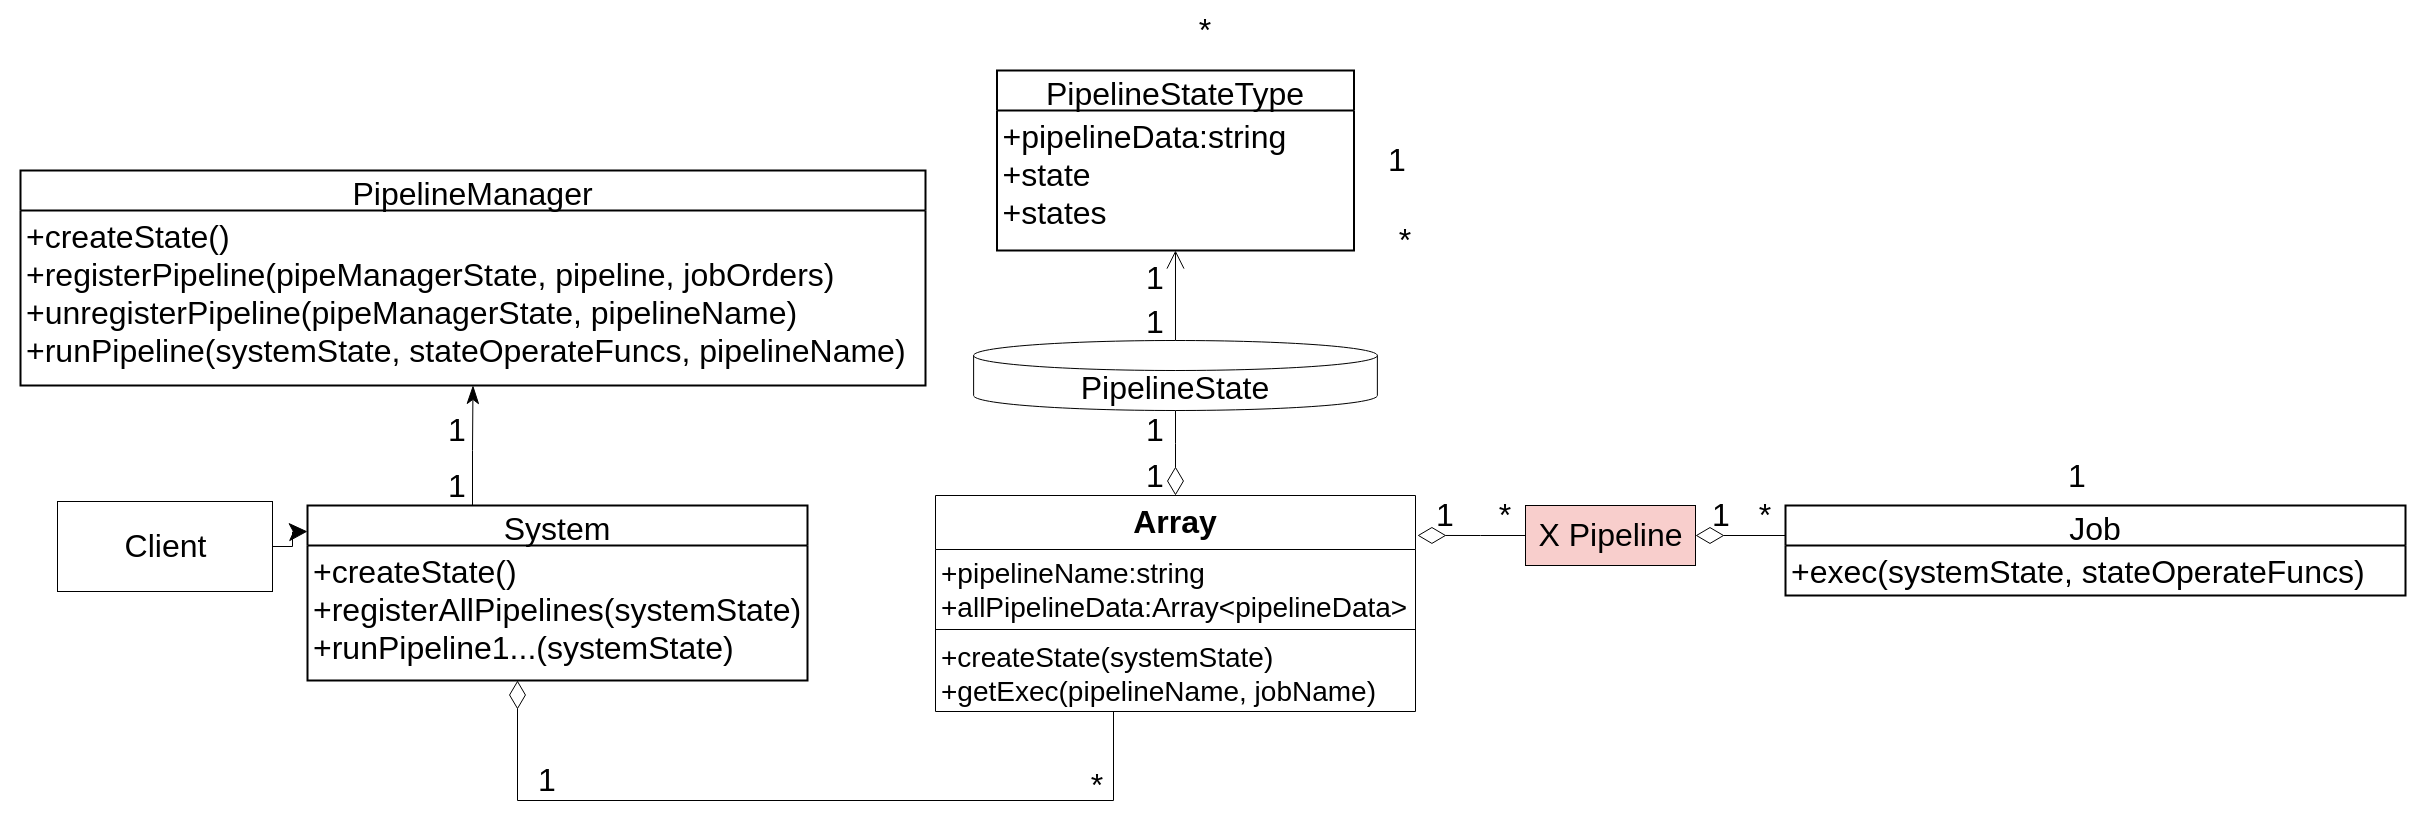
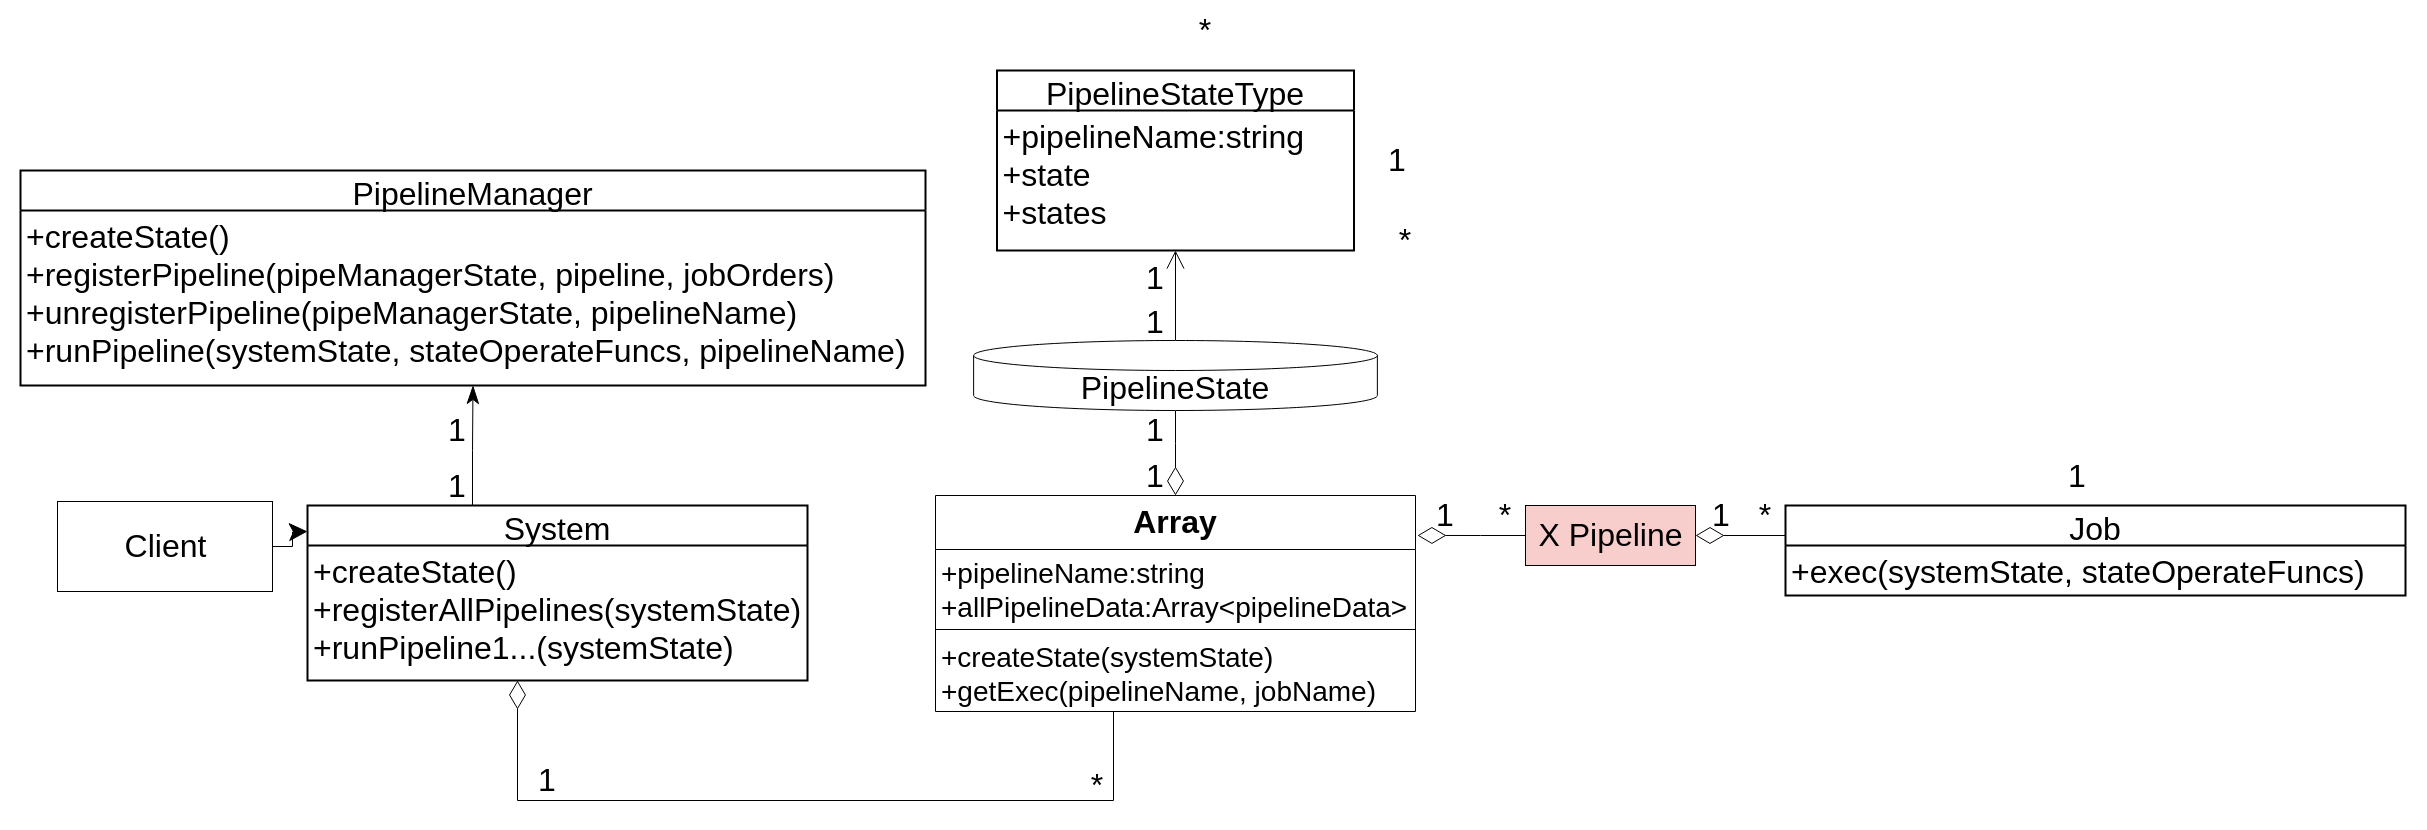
node "+pipelineData:string +state +states": label "+pipelineData:string +state +states" -> "+pipelineName:string +state +states"
